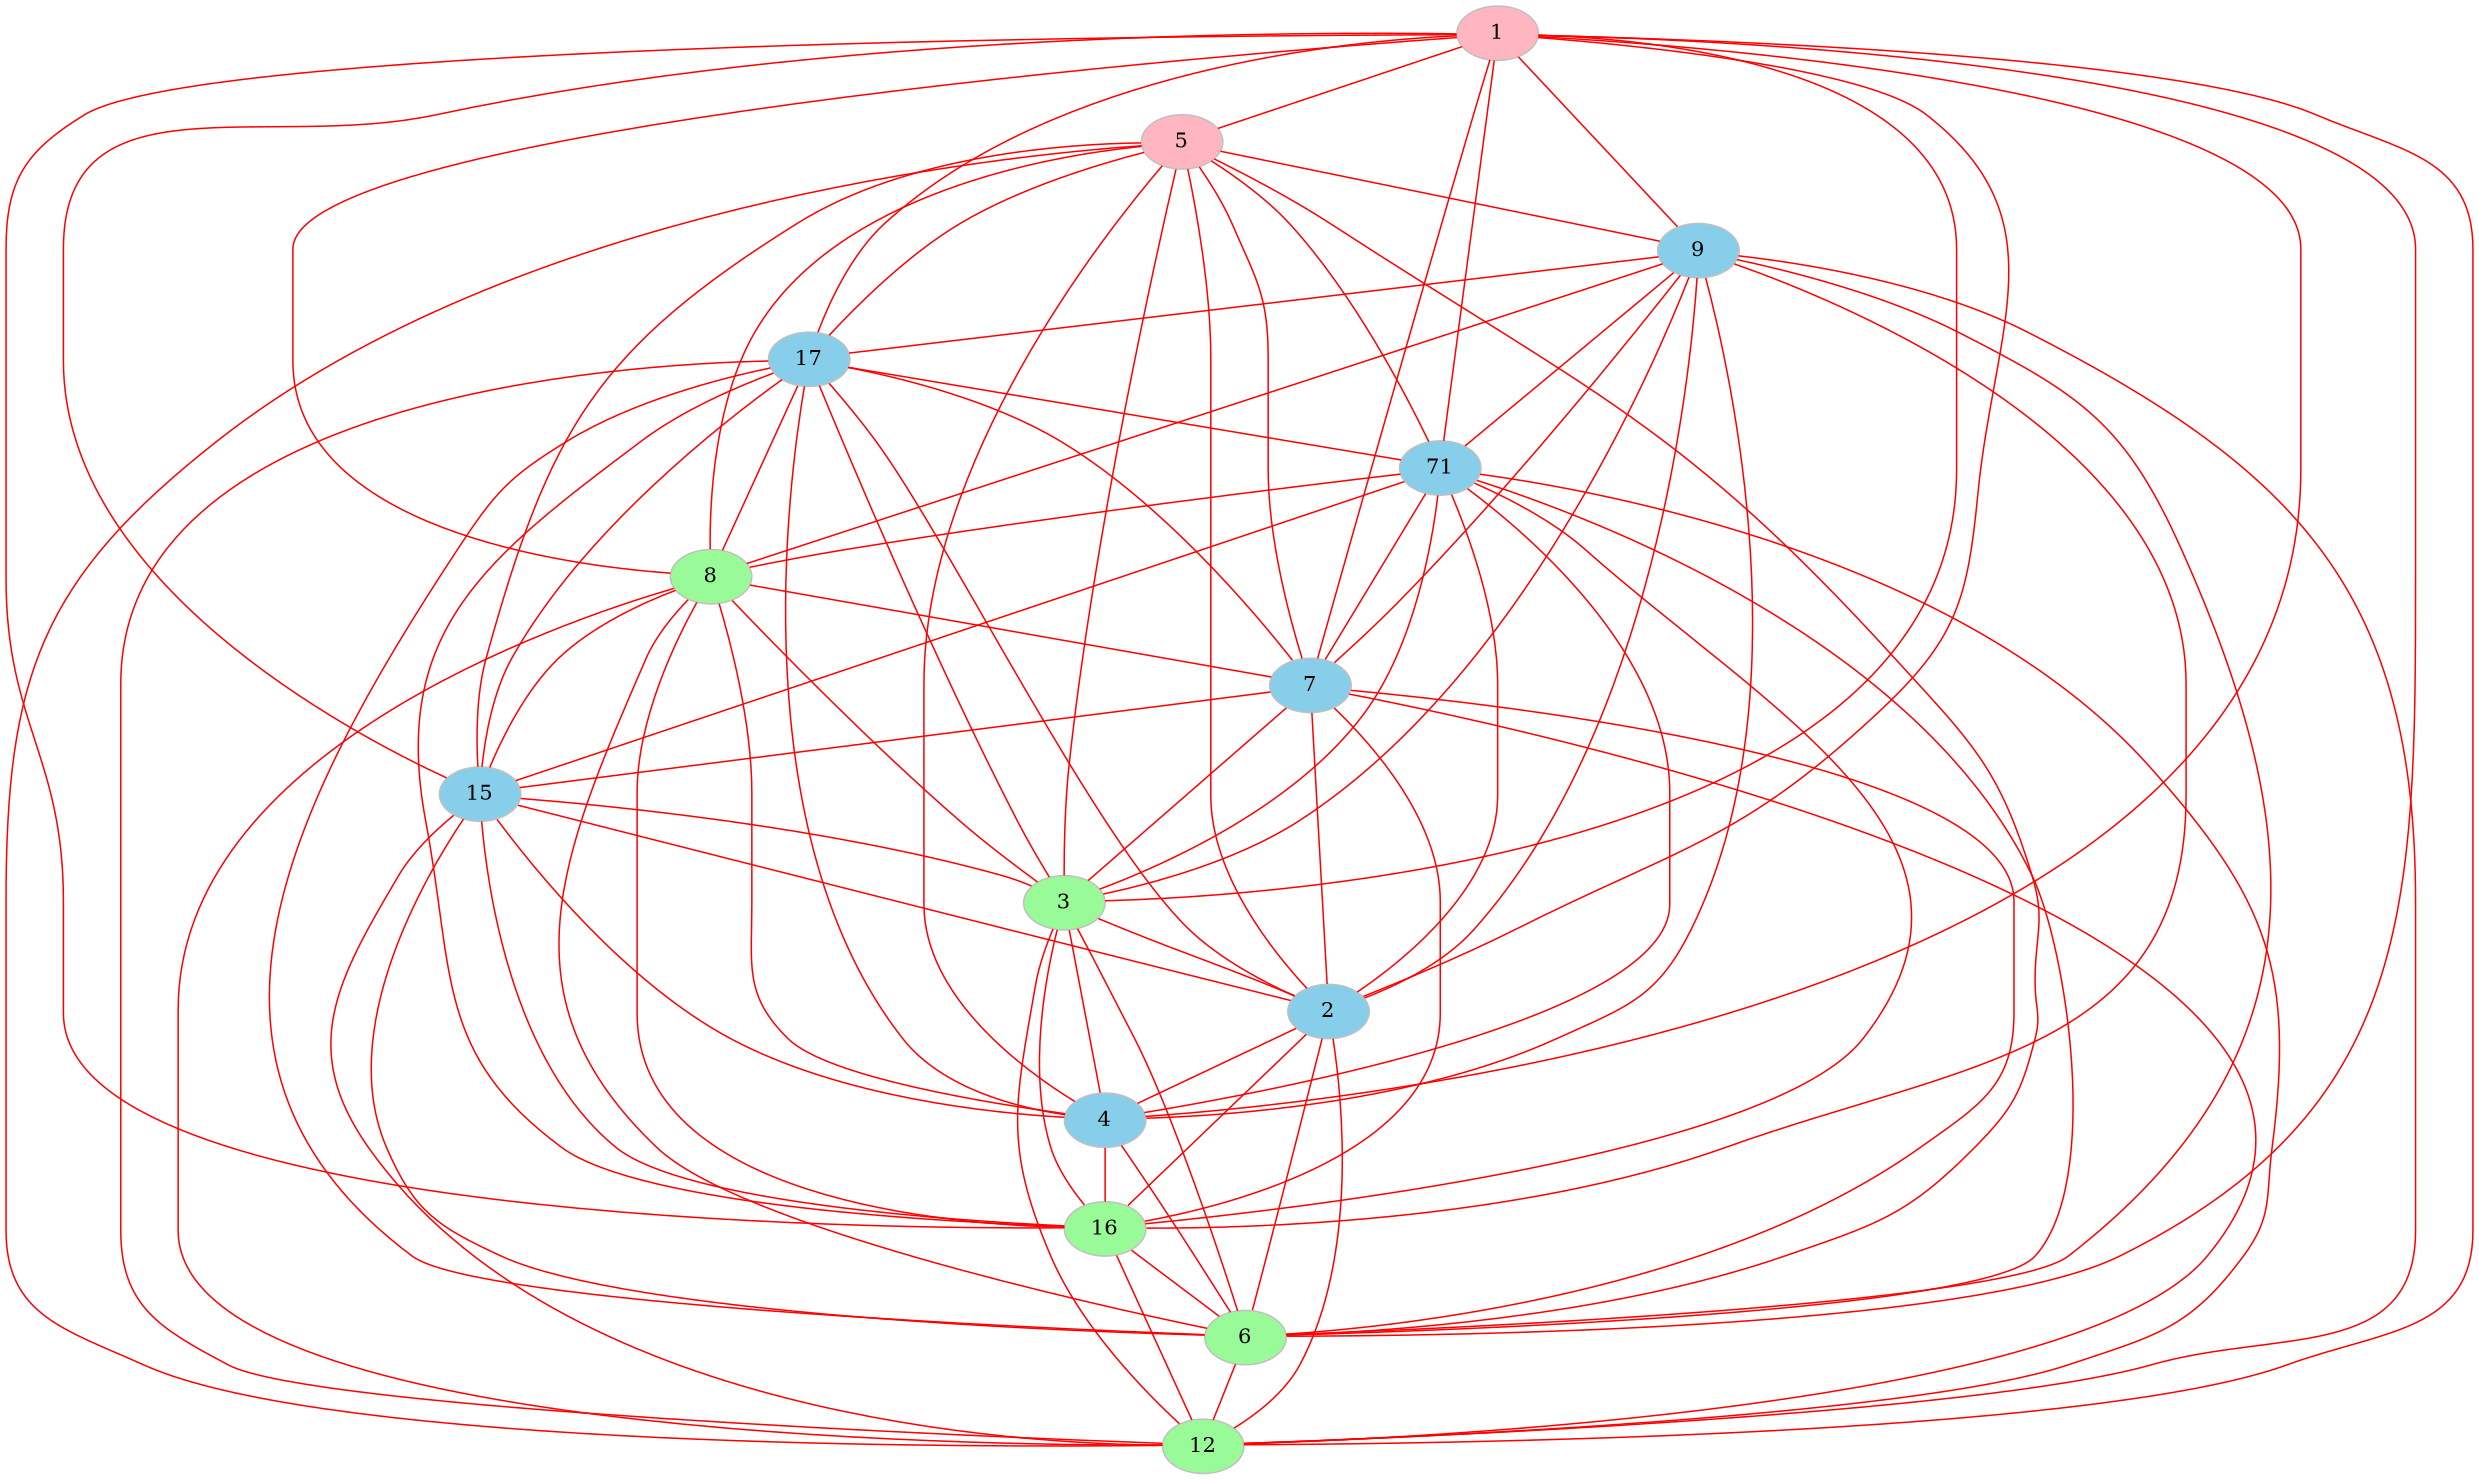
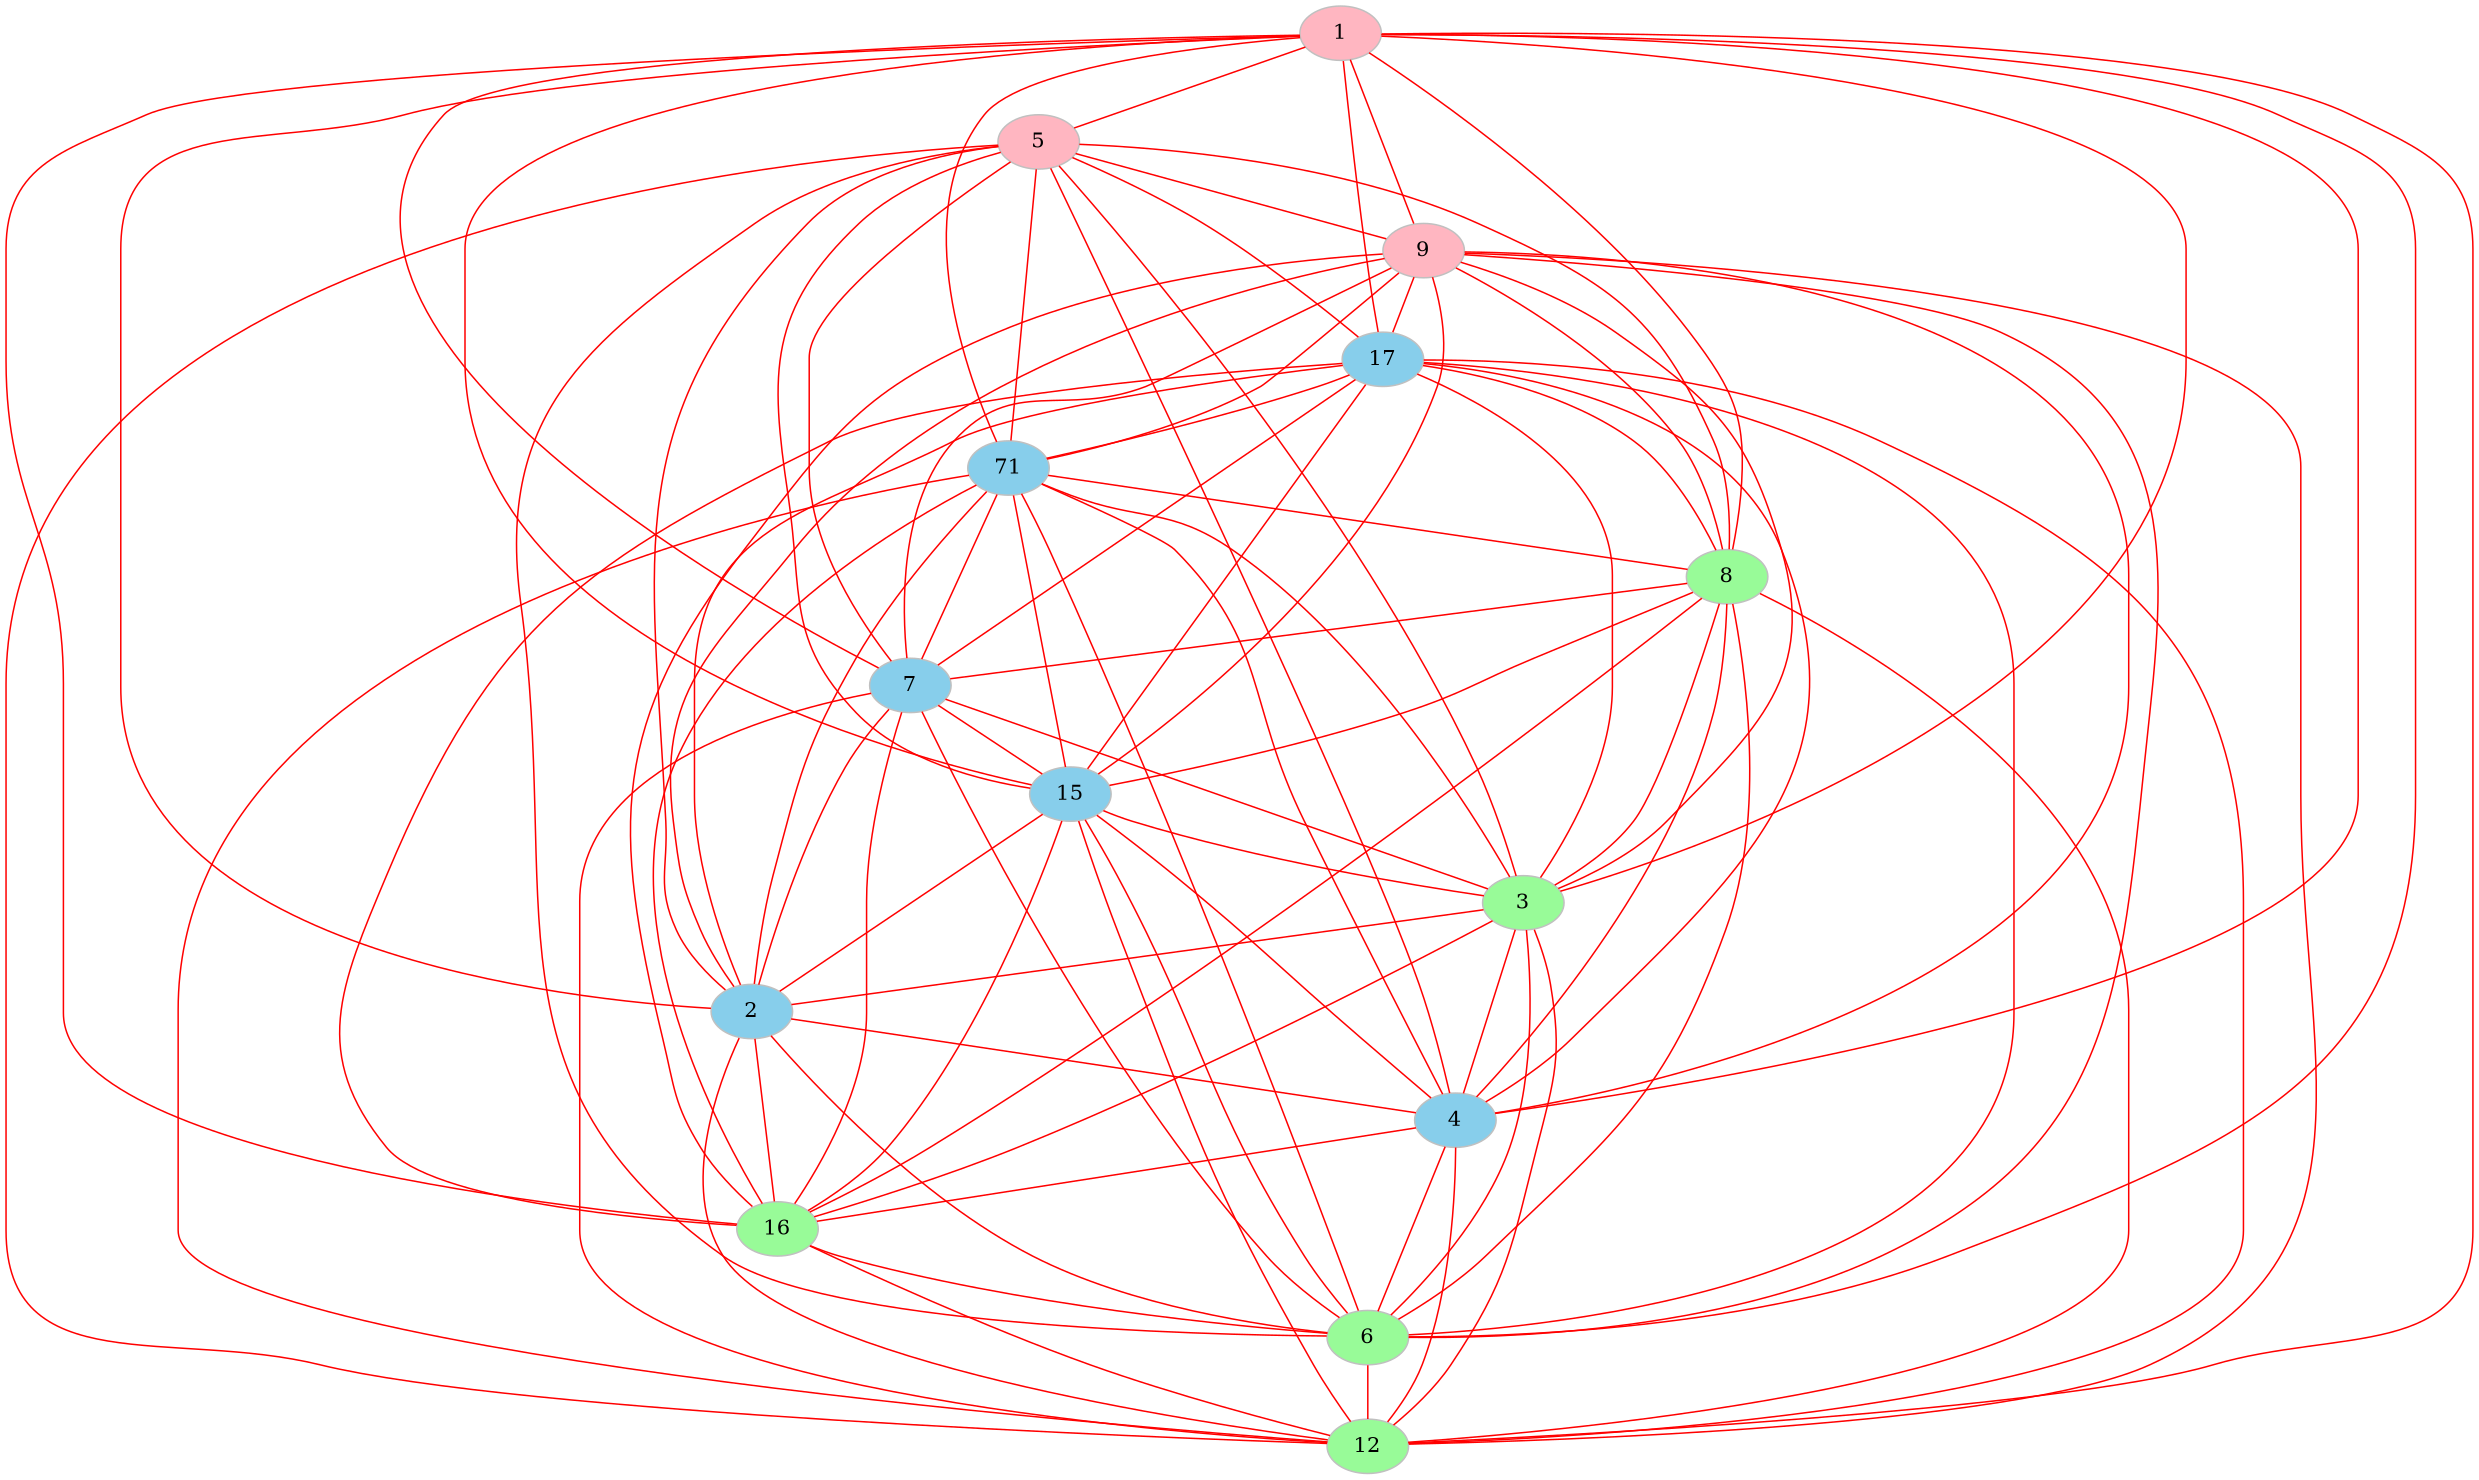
node "9": fillcolor skyblue -> lightpink
edge "9" -- "15": added
edge "4" -- "12": added
